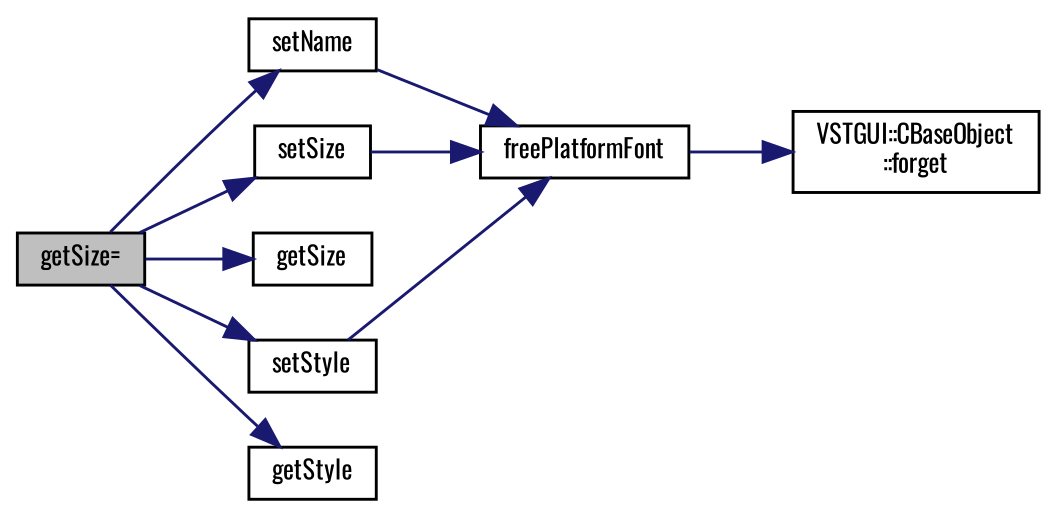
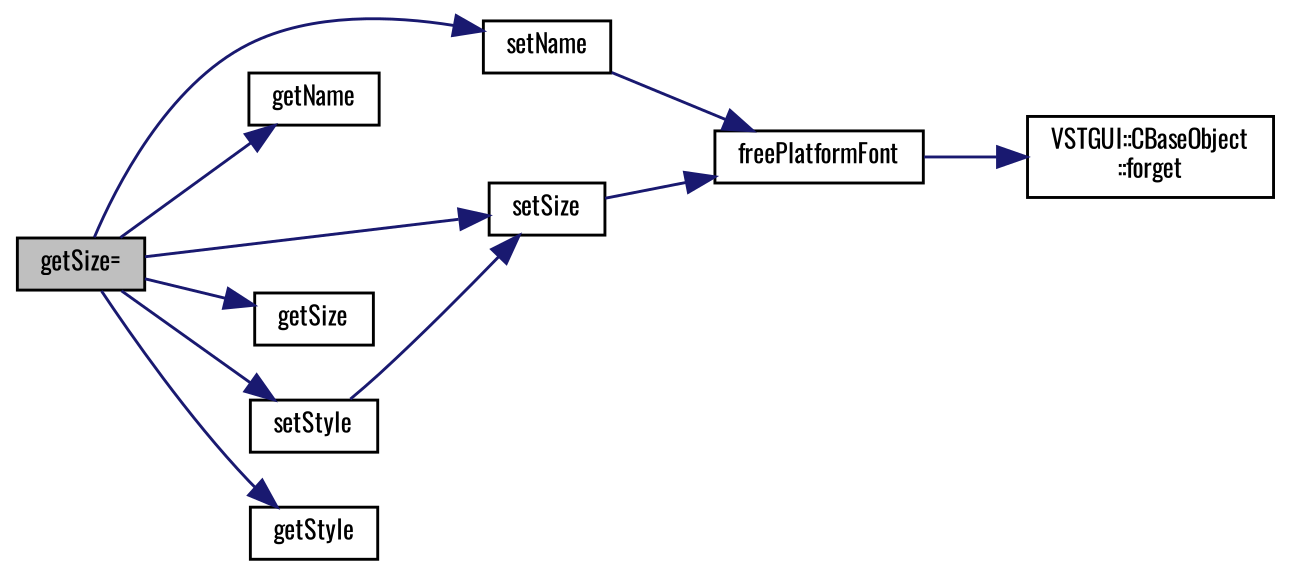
node "getName": added
edge "setStyle" -> "freePlatformFont": now "setStyle" -> "setSize"
